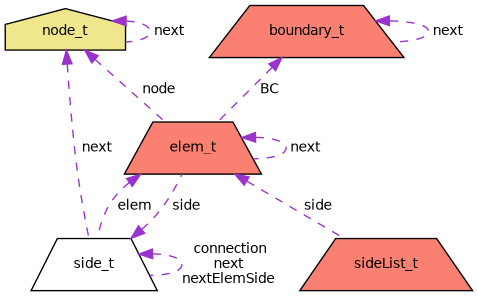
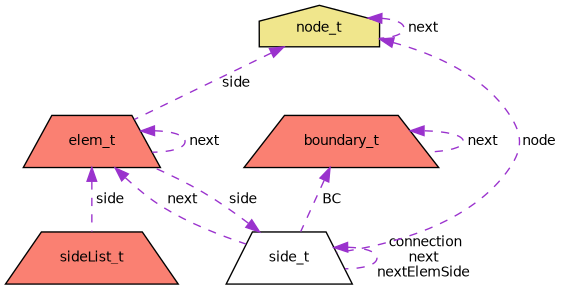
edge "elem_t" -> "node_t": label " node" -> " side"
edge "elem_t" -> "boundary_t": now "side_t" -> "boundary_t"
edge "side_t" -> "node_t": label " next" -> " node"
edge "side_t" -> "elem_t": label " elem" -> " next"
